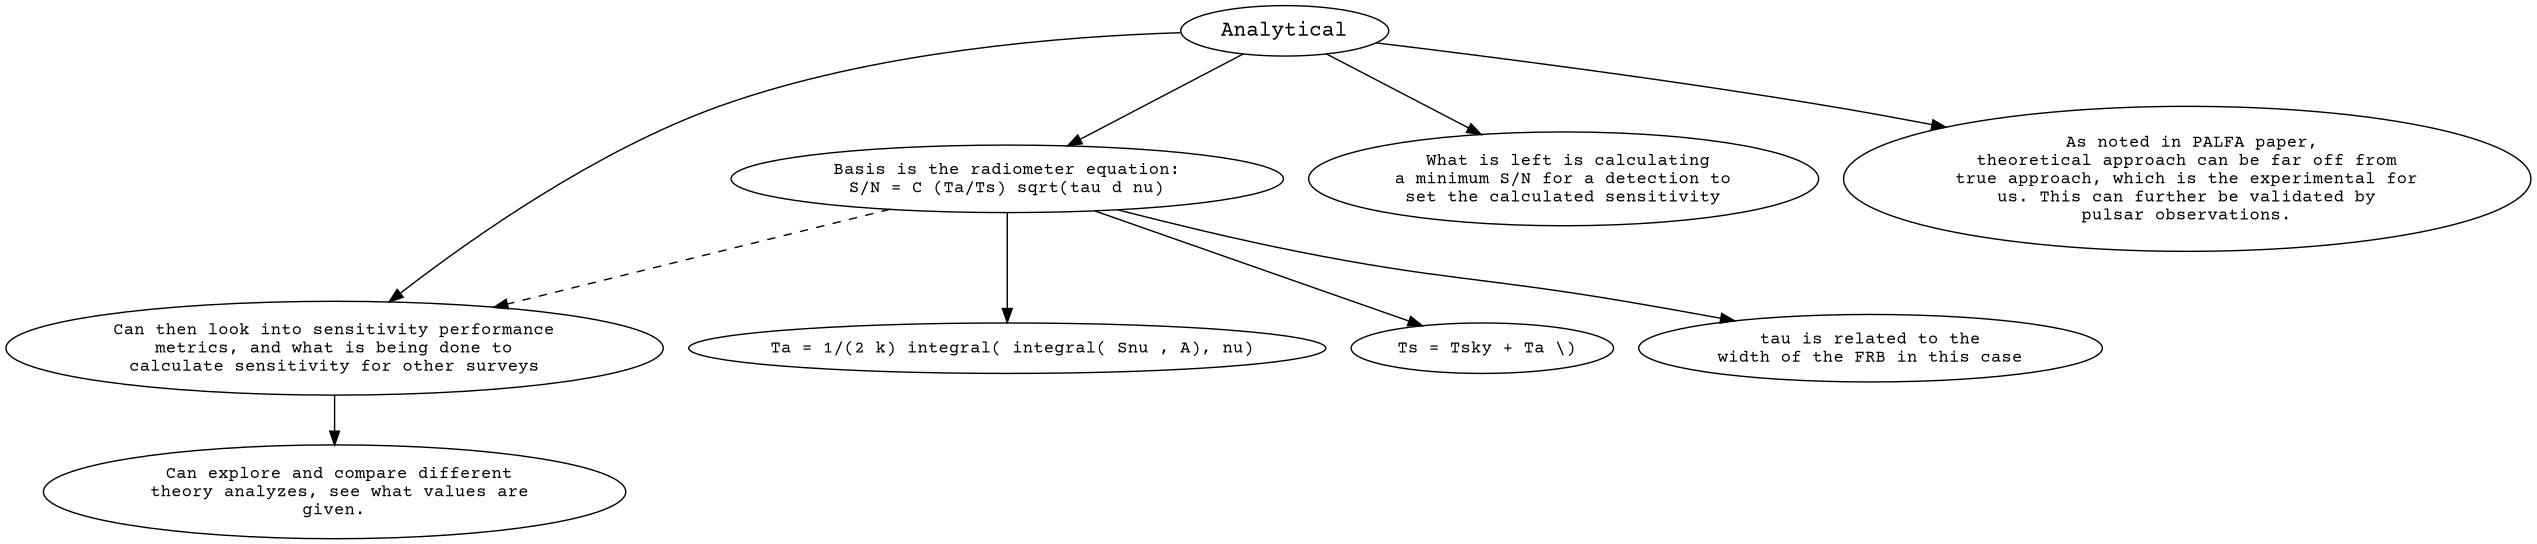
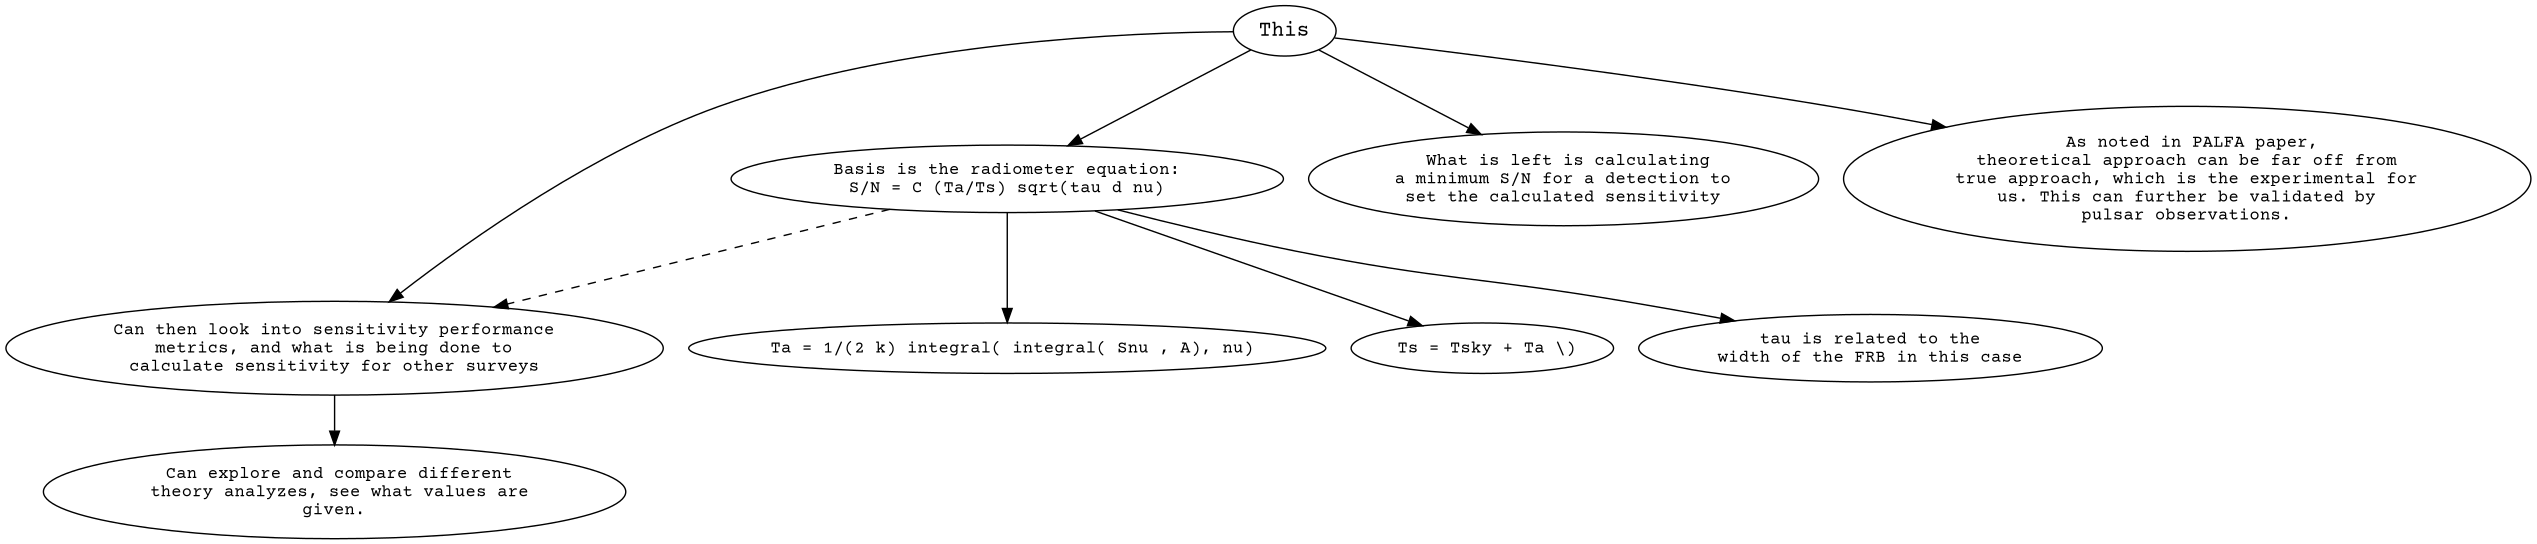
node "Analytical": label "Analytical" -> "This"
